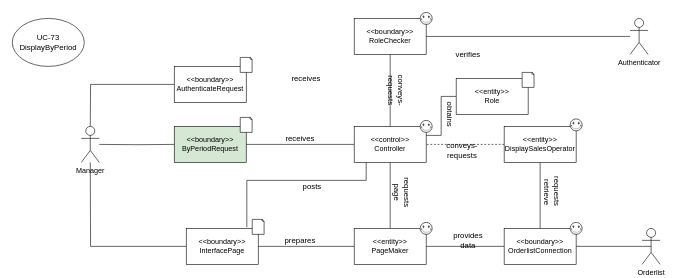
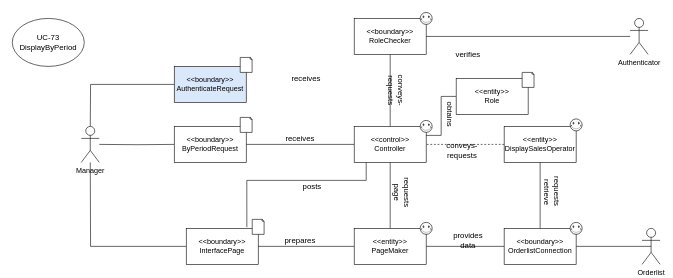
node "<<boundary>> AuthenticateRequest": fillcolor #ffffff -> #dae8fc
node "<<boundary>> ByPeriodRequest": fillcolor #d5e8d4 -> #ffffff
